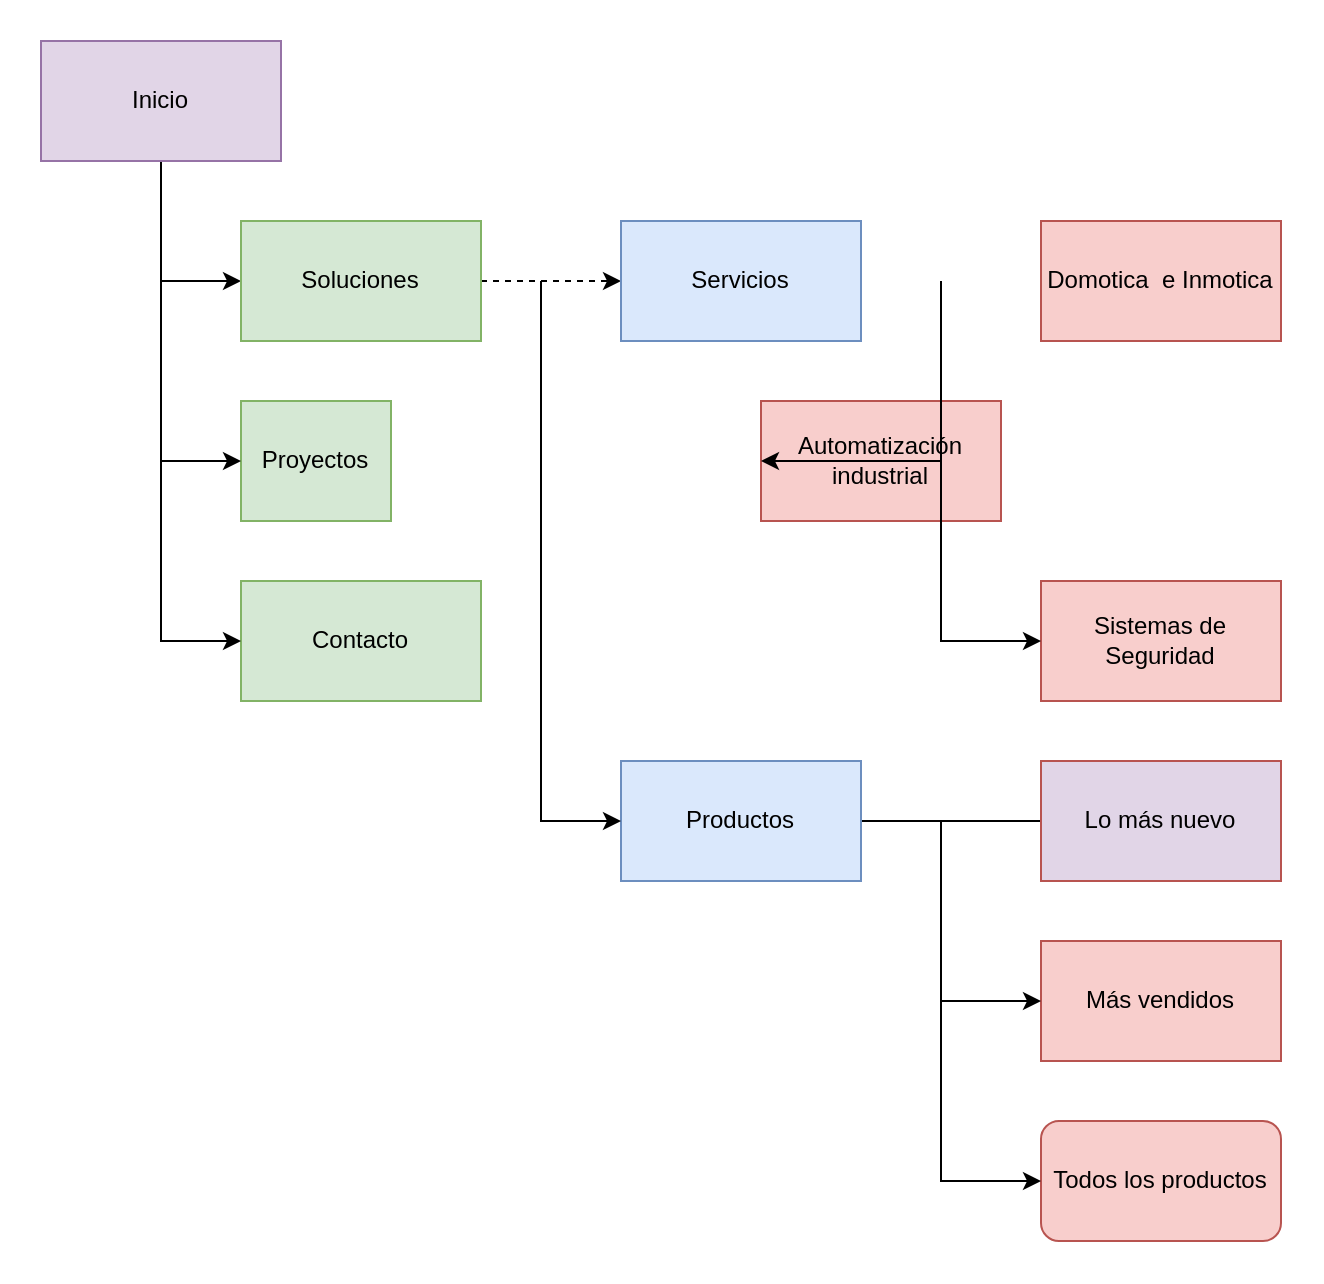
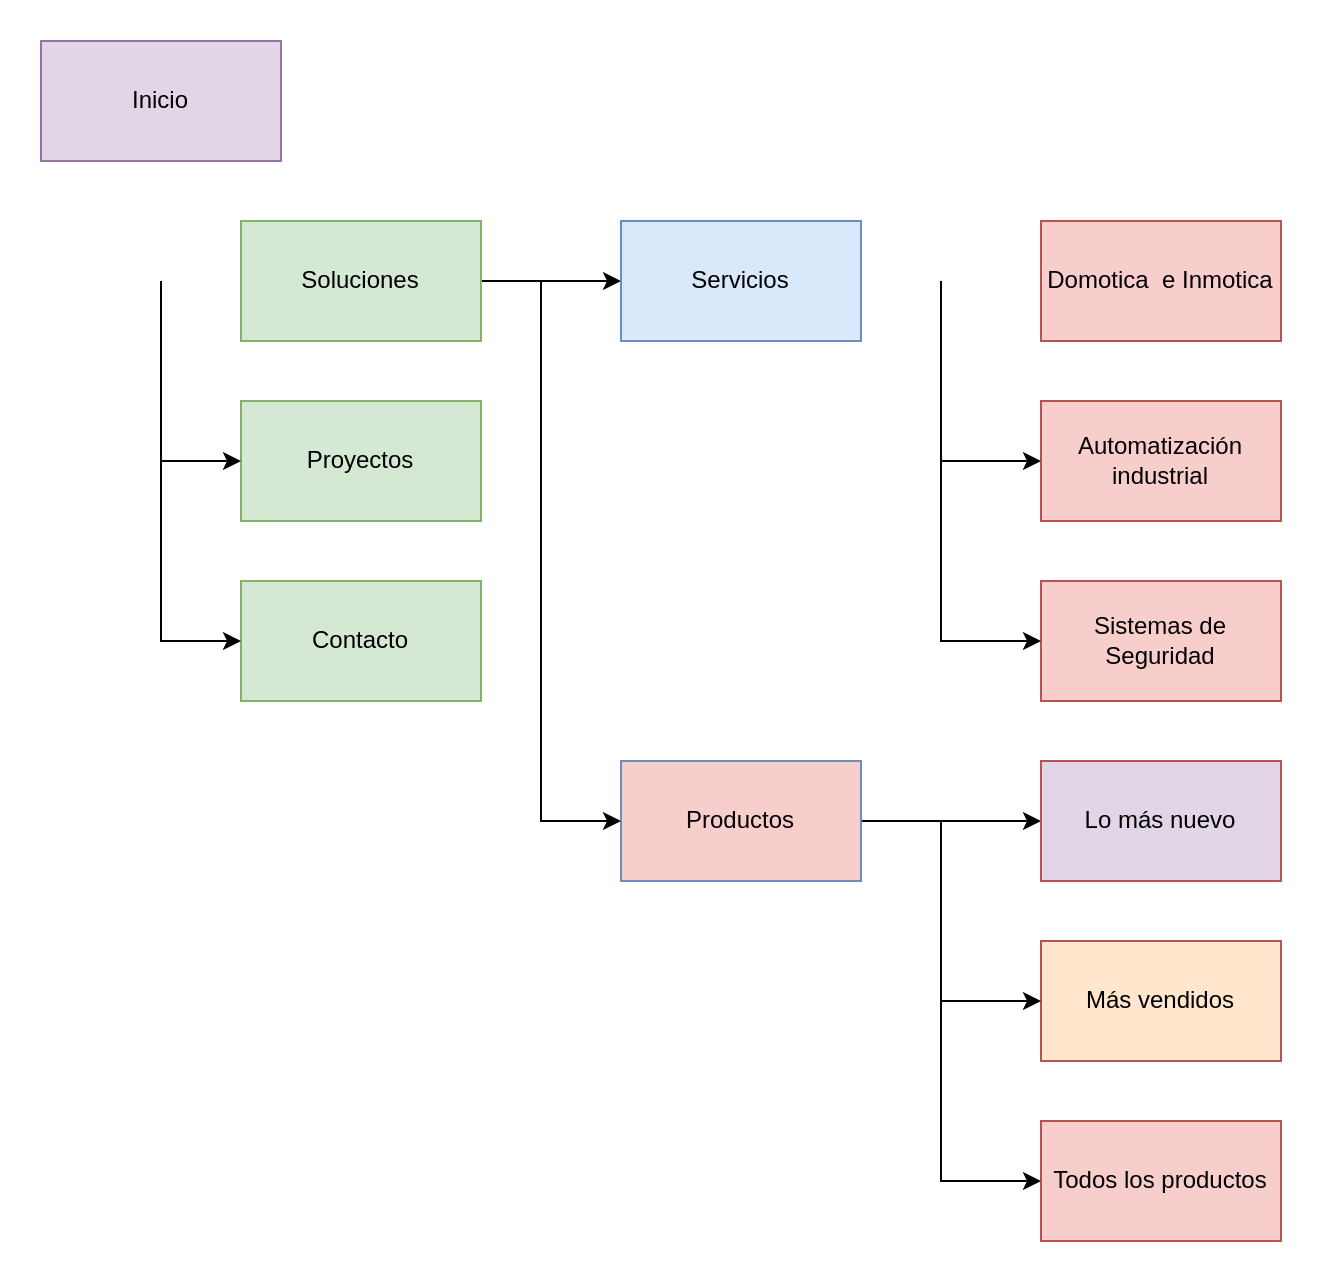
edge "Inicio" -> "Soluciones": removed
edge "Soluciones" -> "Servicios": style dashed -> solid
node "Proyectos": size 150x120 -> 240x120
node "Automatización industrial": moved (881, 461) -> (1161, 461)
node "Productos": fillcolor #dae8fc -> #f8cecc
edge "Productos" -- "Lo más nuevo": arrowhead none -> classic
node "Más vendidos": fillcolor #f8cecc -> #ffe6cc
node "Todos los productos": shape rounded rectangle -> rectangle
